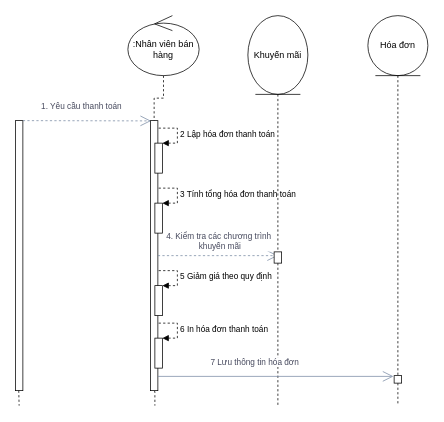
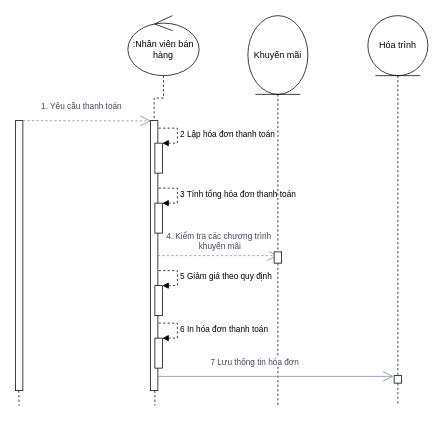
node "Hóa đơn": label "Hóa đơn" -> "Hóa trình"
